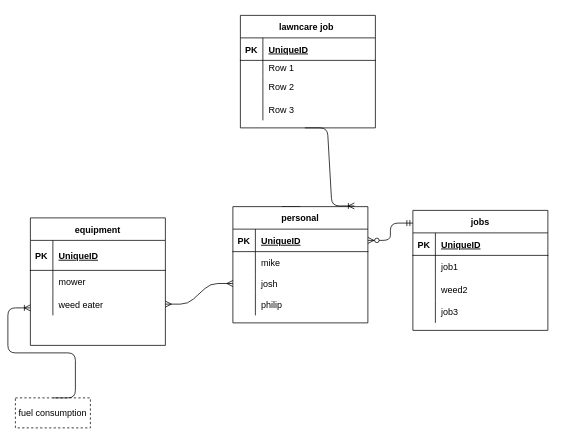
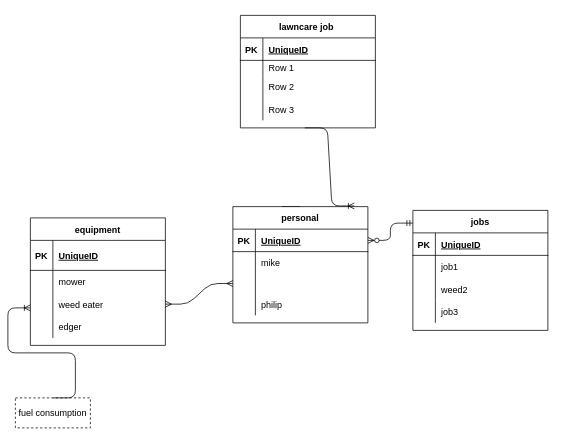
node "josh": removed
node "edger": added
